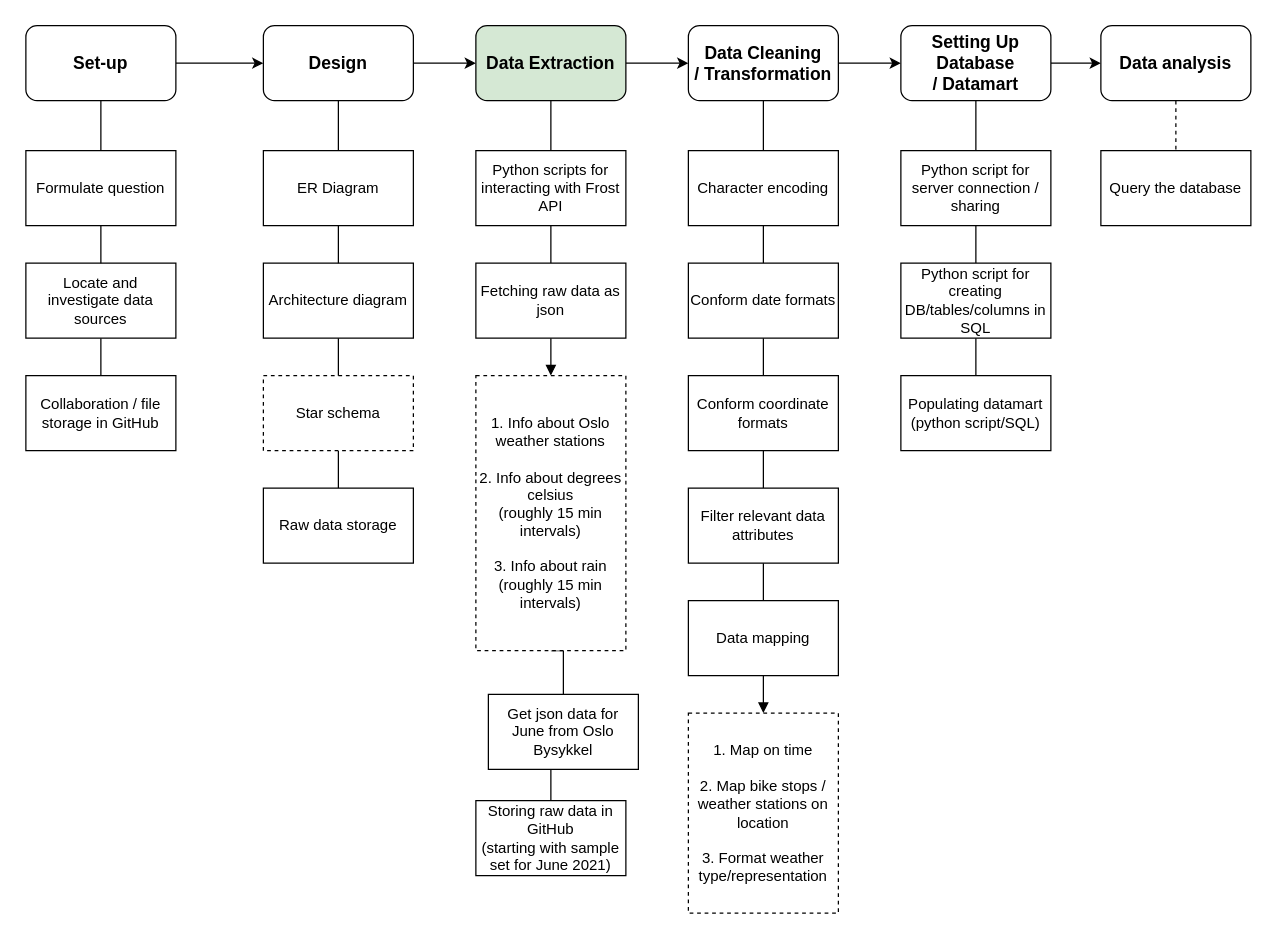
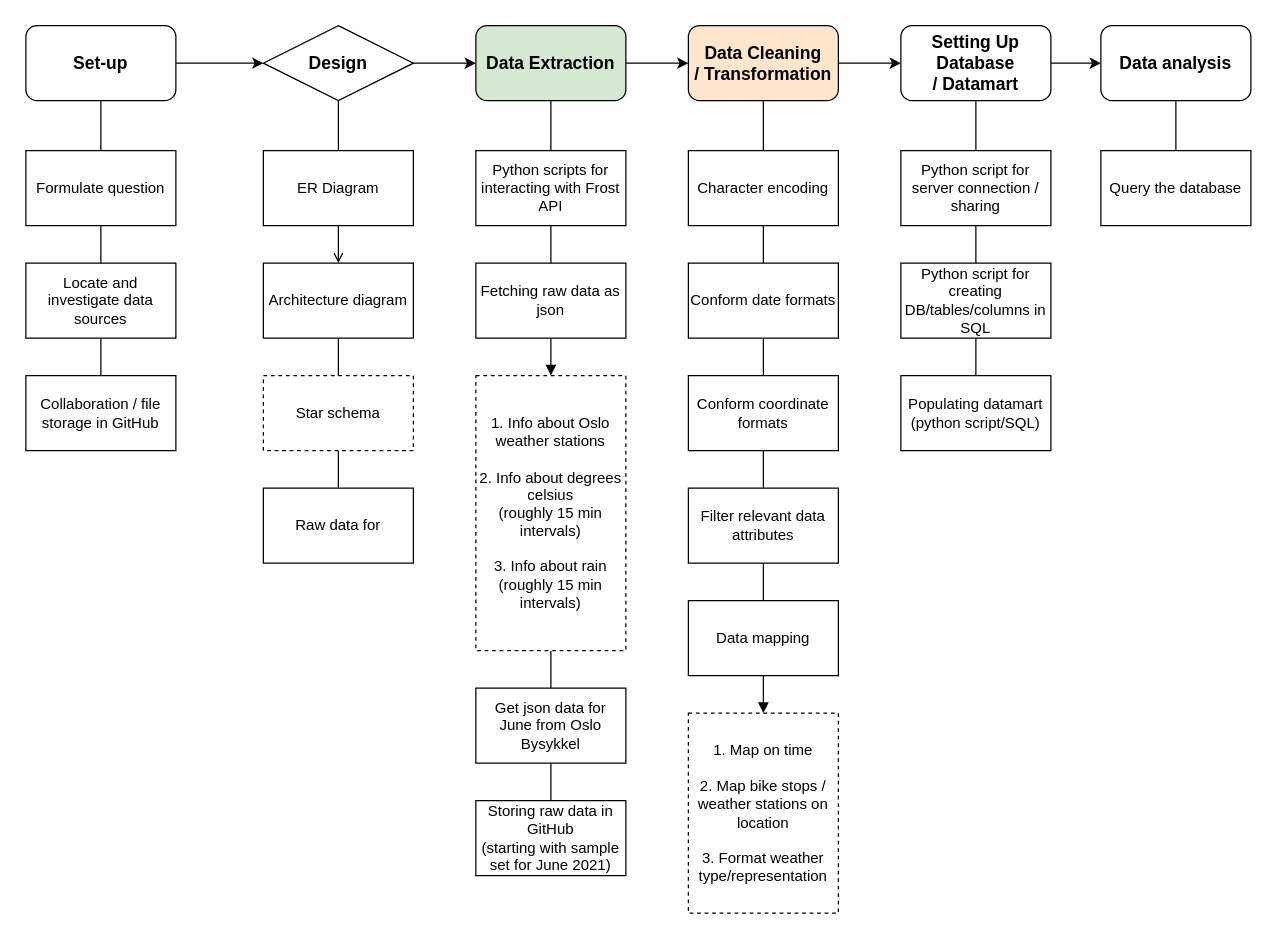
node "Design": shape rounded rectangle -> diamond
node "Data Cleaning/ Transformation": fillcolor #ffffff -> #ffe6cc
edge "Data analysis" -- "Query the database": style dashed -> solid
edge "ER Diagram" -- "Architecture diagram": arrowhead none -> open
node "Raw data storage": label "Raw data storage" -> "Raw data for"
node "Get json data for June from Oslo Bysykkel": moved (563, 732) -> (551, 726)
